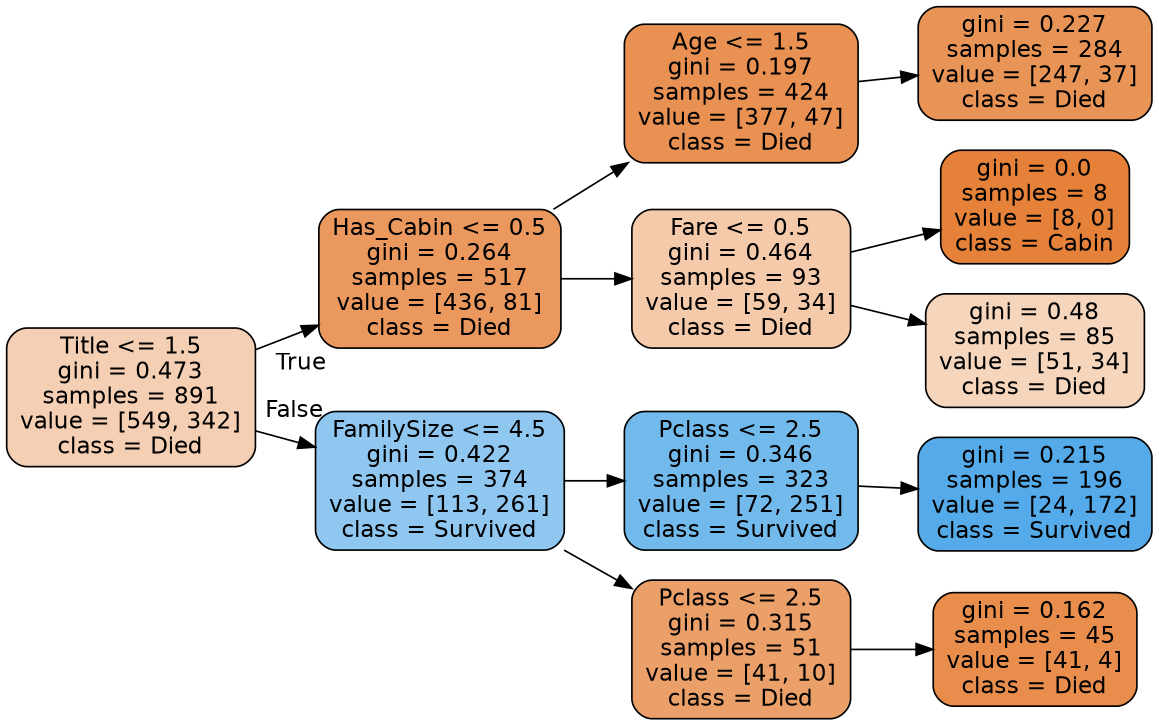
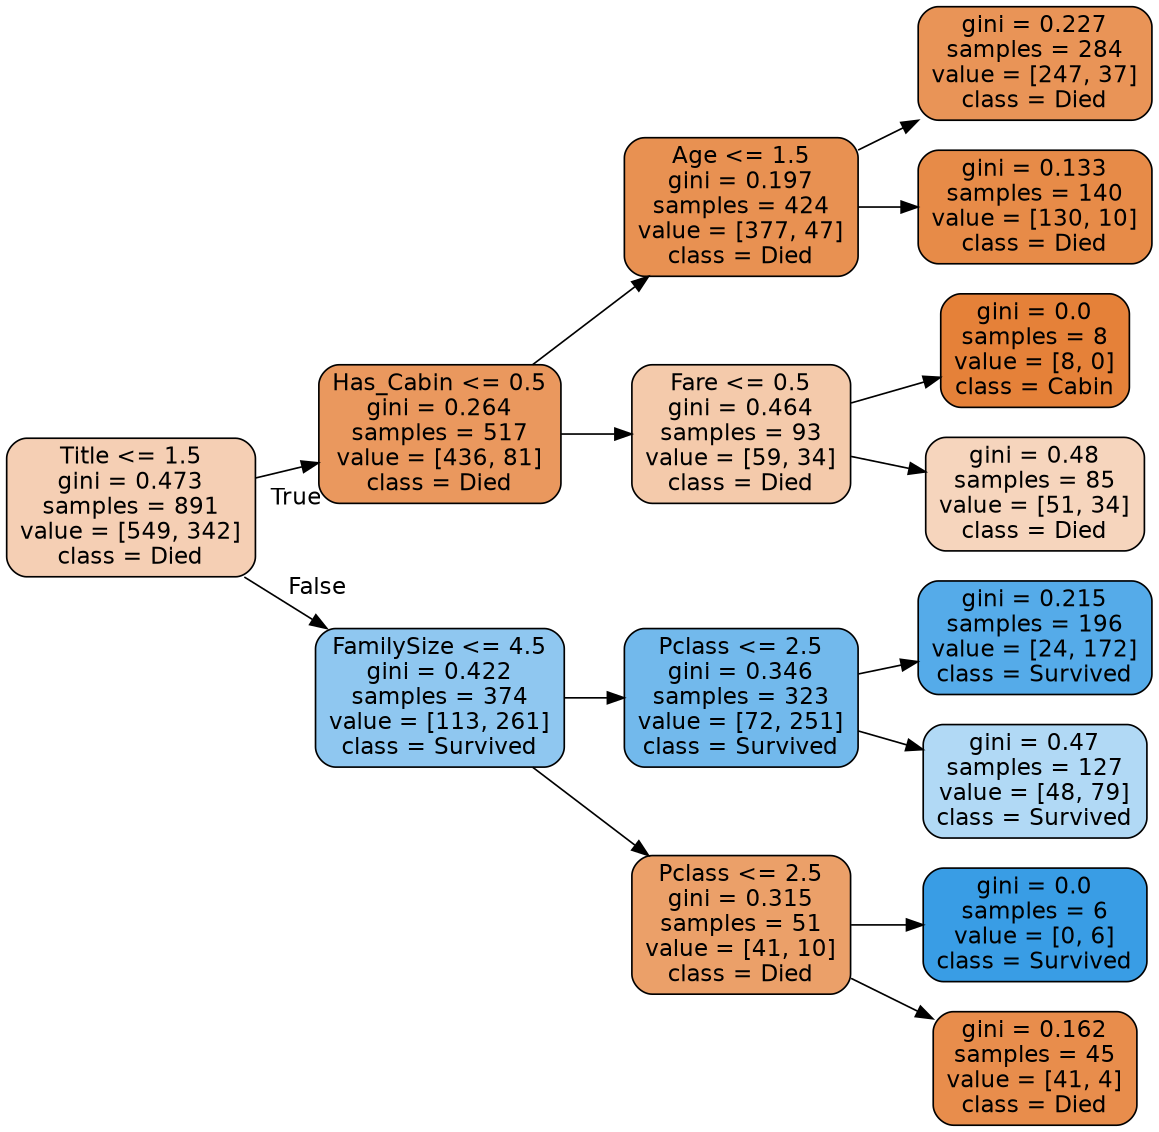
node "gini = 0.133 samples = 140 value = [130, 10] class = Died": added
node "gini = 0.47 samples = 127 value = [48, 79] class = Survived": added
node "gini = 0.0 samples = 6 value = [0, 6] class = Survived": added
